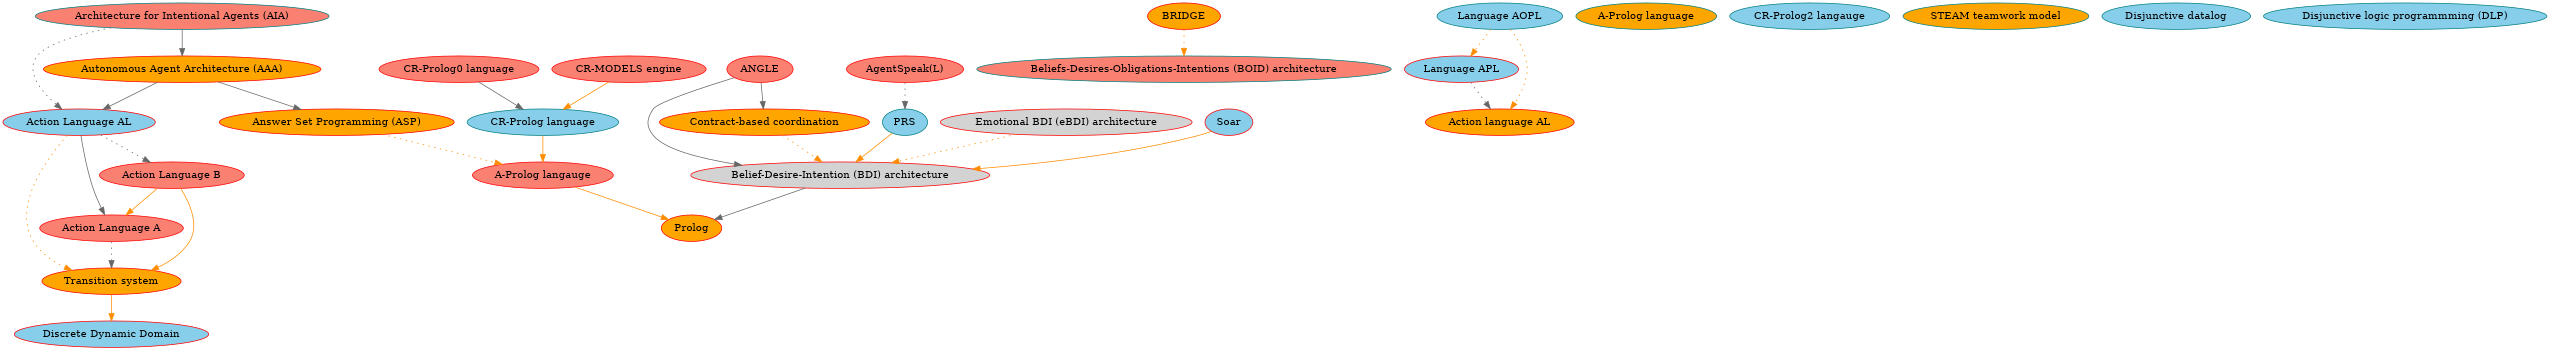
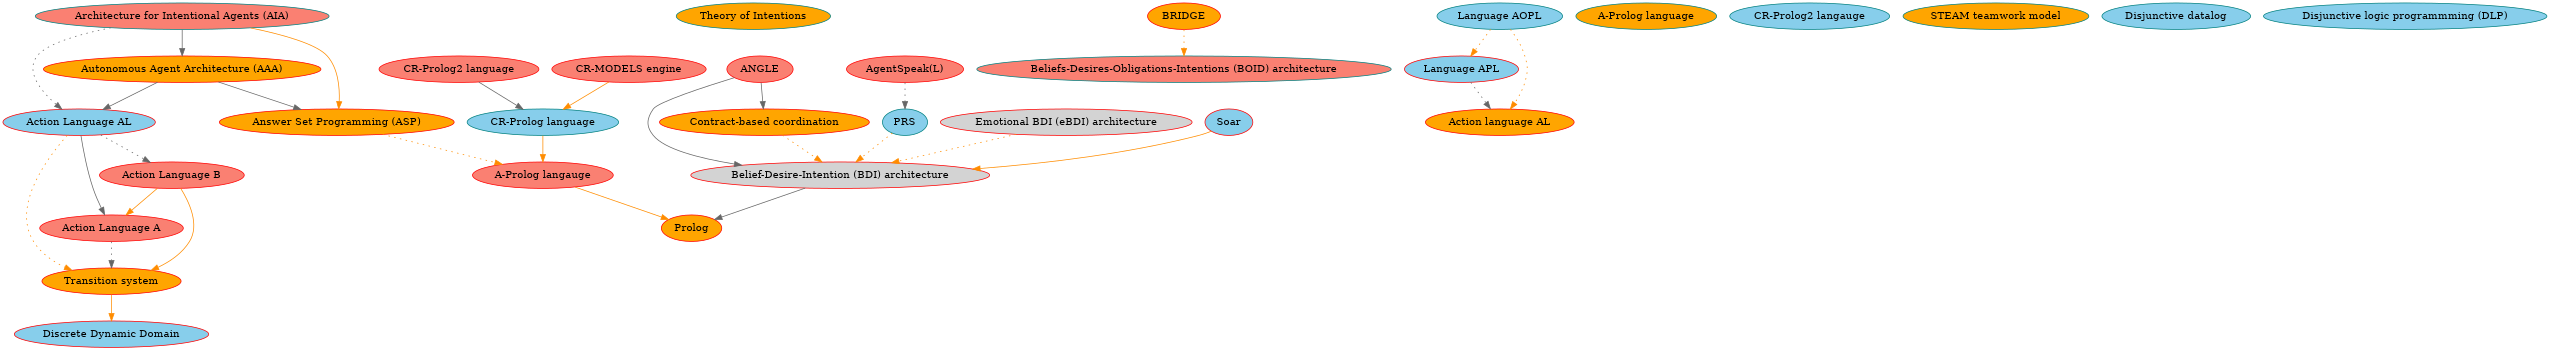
node "Theory of Intentions": added
edge "Architecture for Intentional Agents (AIA)" -> "Answer Set Programming (ASP)": added
node "CR-Prolog0 language": label "CR-Prolog0 language" -> "CR-Prolog2 language"
edge "PRS" -> "Belief-Desire-Intention (BDI) architecture": style solid -> dotted
